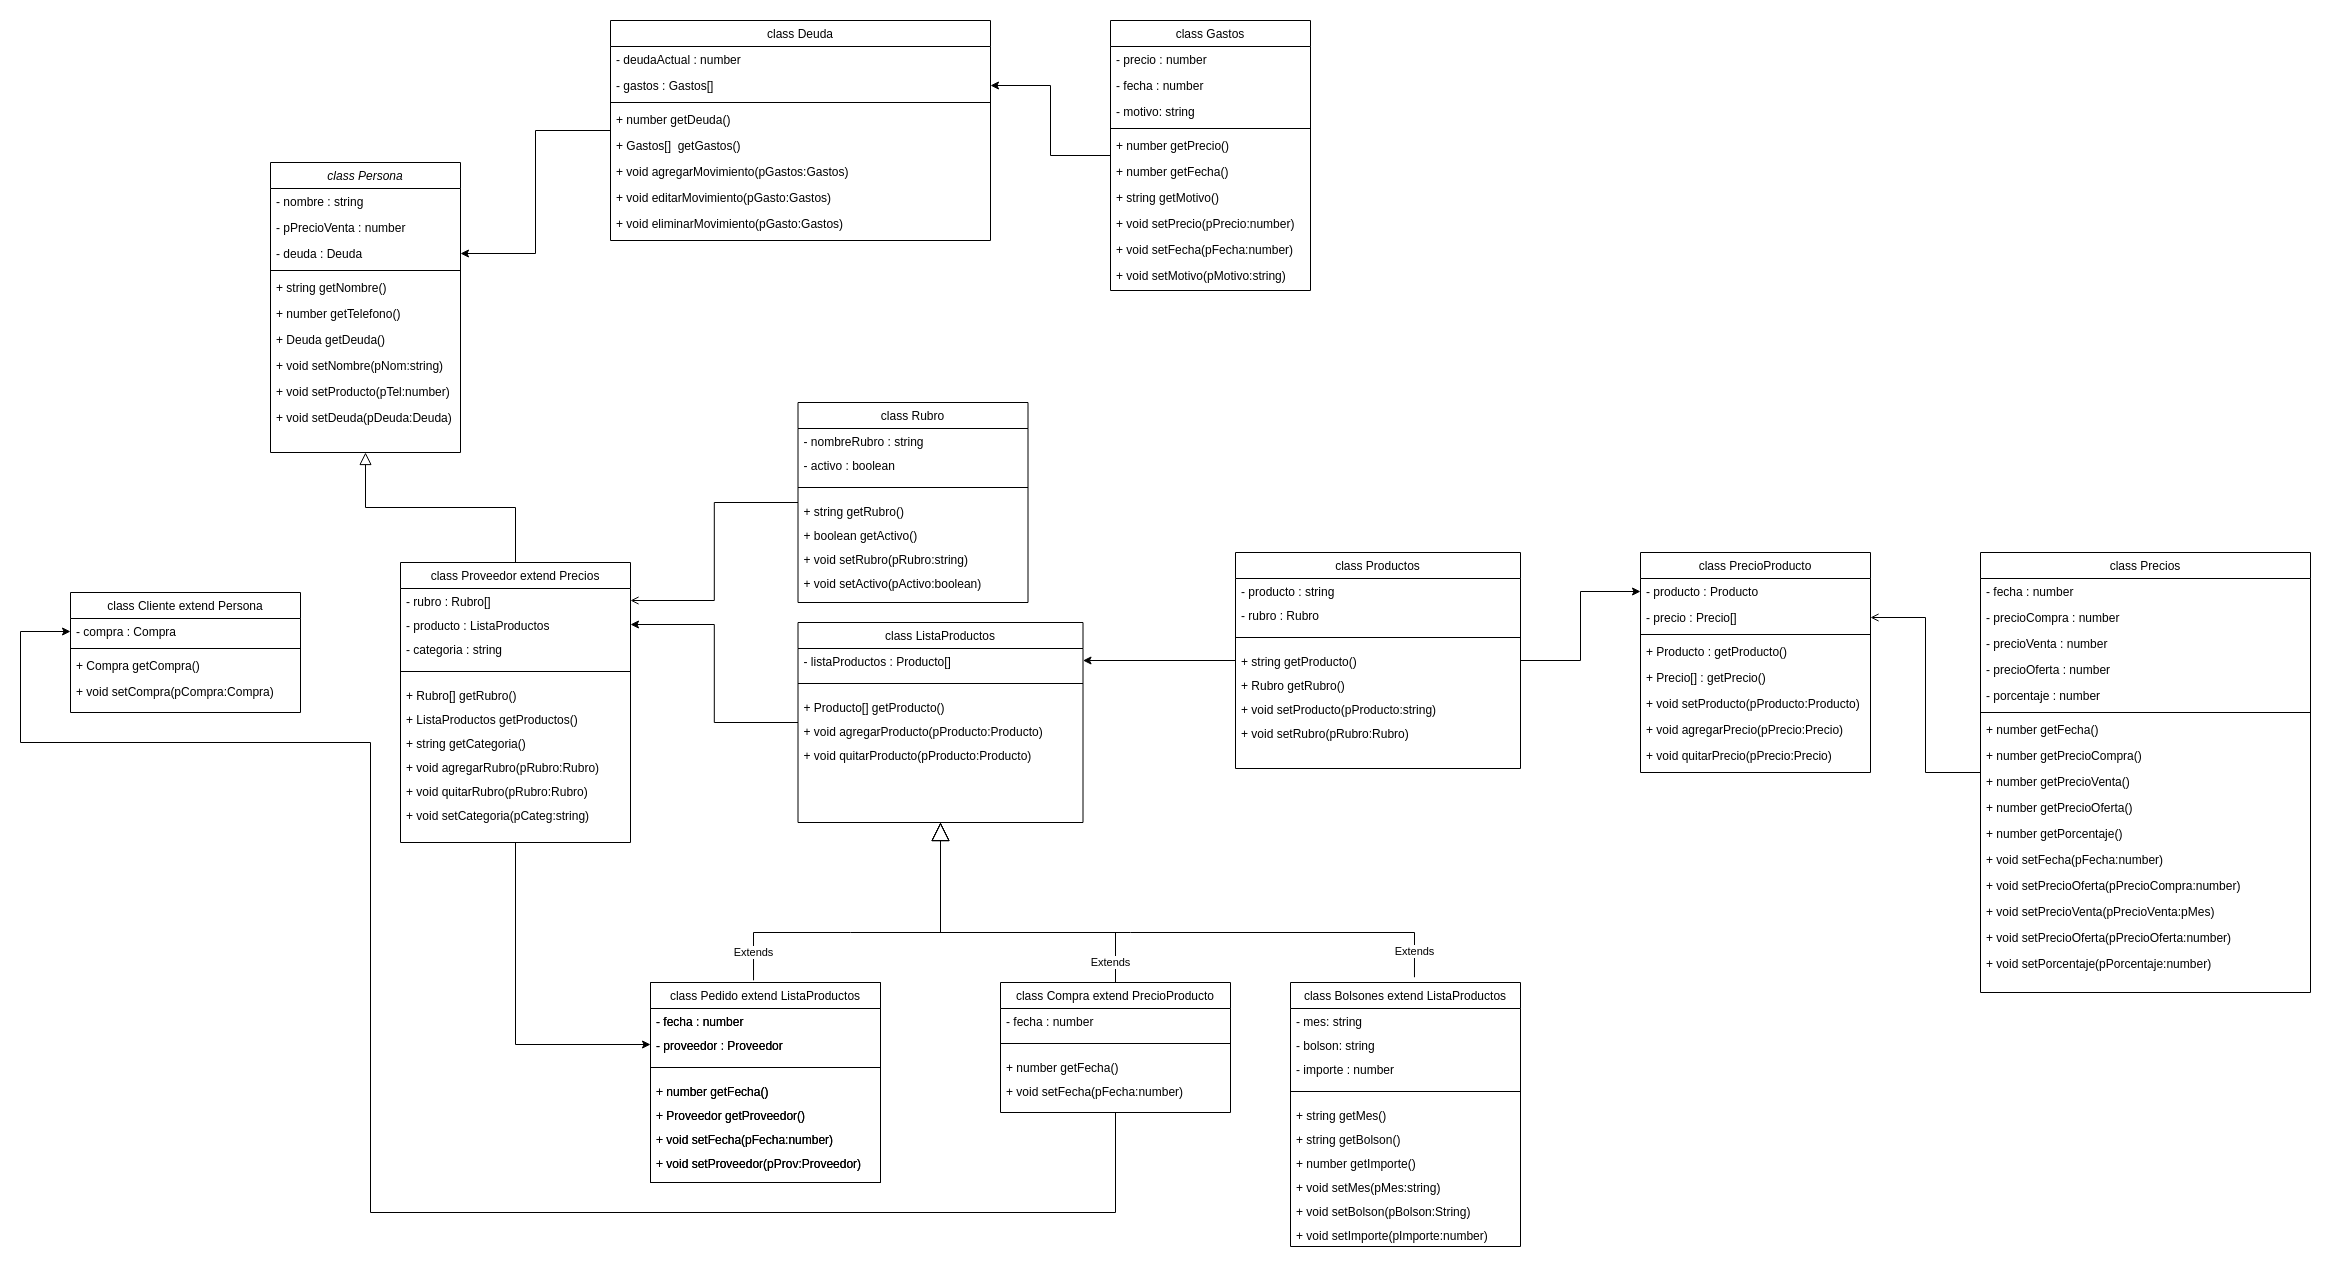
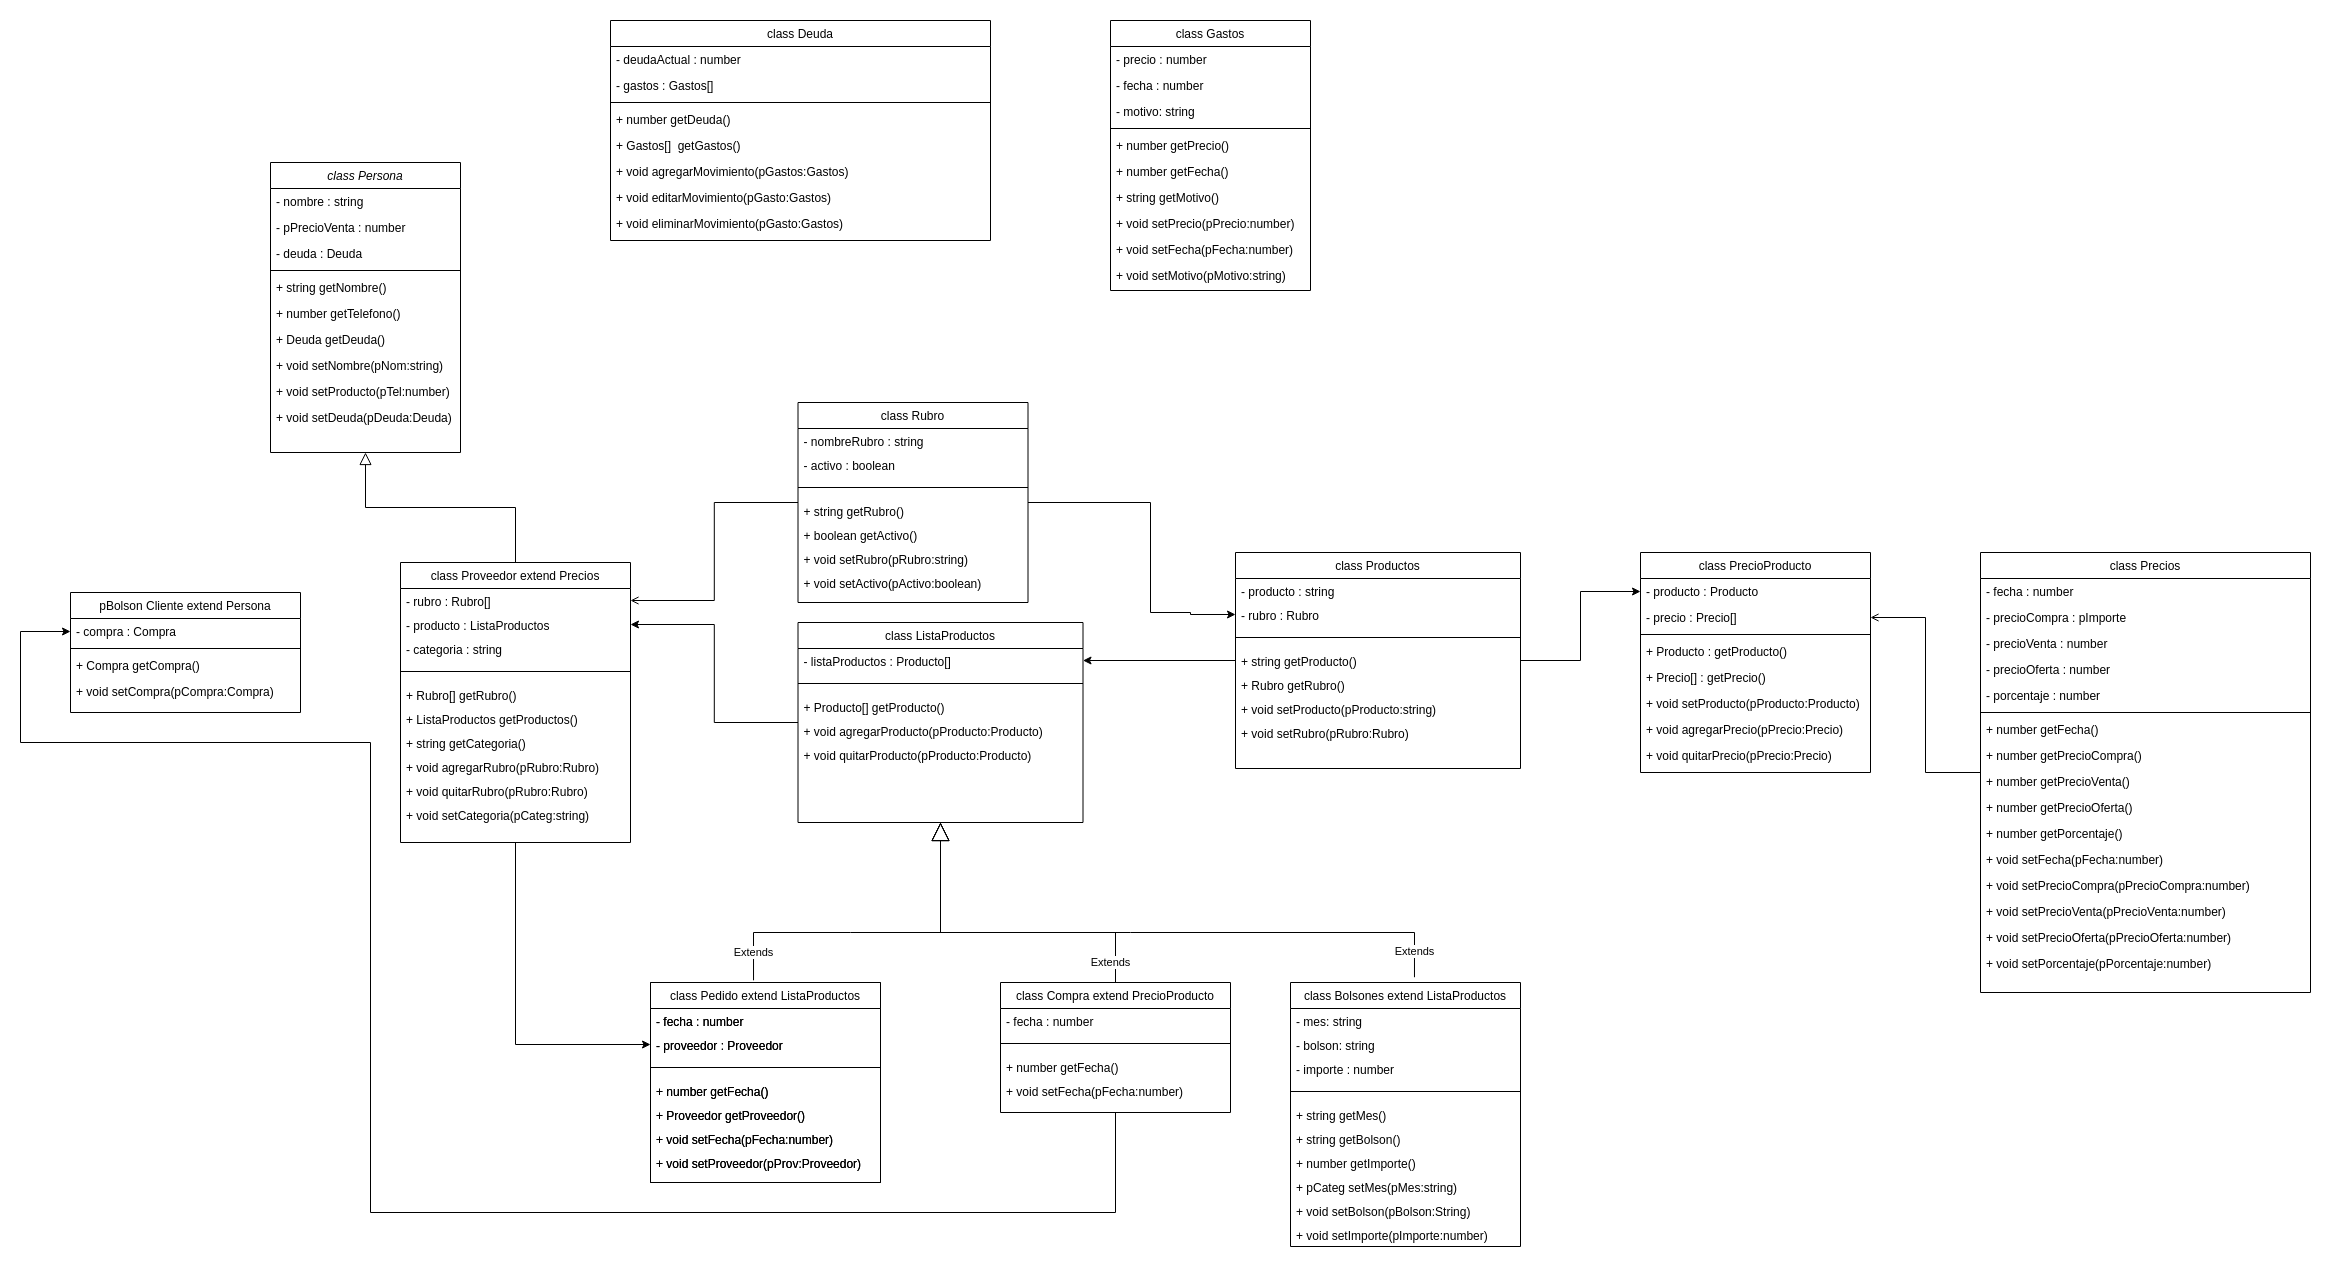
edge "class Gastos" -> "- gastos : Gastos[]": removed
edge "class Deuda" -> "- deuda : Deuda": removed
edge "class Rubro" -> "- rubro : Rubro": added
node "class Cliente extend Persona": label "class Cliente extend Persona" -> "pBolson Cliente extend Persona"
node "- precioCompra : number": label "- precioCompra : number" -> "- precioCompra : pImporte"
node "+ void setPrecioOferta(pPrecioCompra:number)": label "+ void setPrecioOferta(pPrecioCompra:number)" -> "+ void setPrecioCompra(pPrecioCompra:number)"
node "+ void setPrecioVenta(pPrecioVenta:pMes)": label "+ void setPrecioVenta(pPrecioVenta:pMes)" -> "+ void setPrecioVenta(pPrecioVenta:number)"
node "+ void setMes(pMes:string)": label "+ void setMes(pMes:string)" -> "+ pCateg setMes(pMes:string)"
